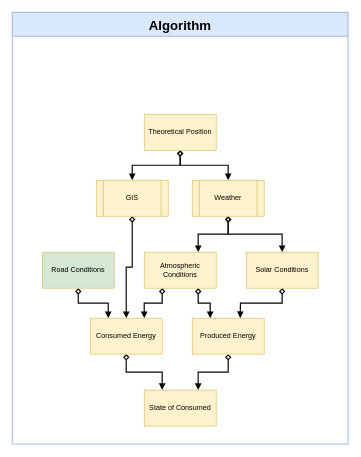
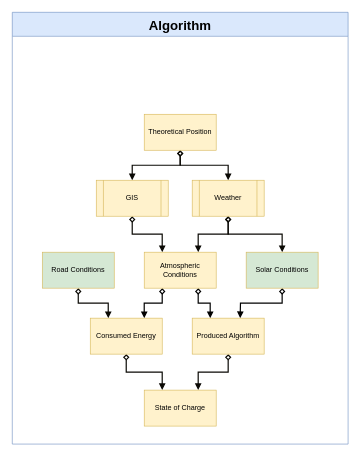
edge "GIS" -- "Consumed Energy": now "GIS" -- "Atmospheric Conditions"
node "Solar Conditions": fillcolor #fff2cc -> #d5e8d4
node "Produced Energy": label "Produced Energy" -> "Produced Algorithm"
node "State of Consumed": label "State of Consumed" -> "State of Charge"
